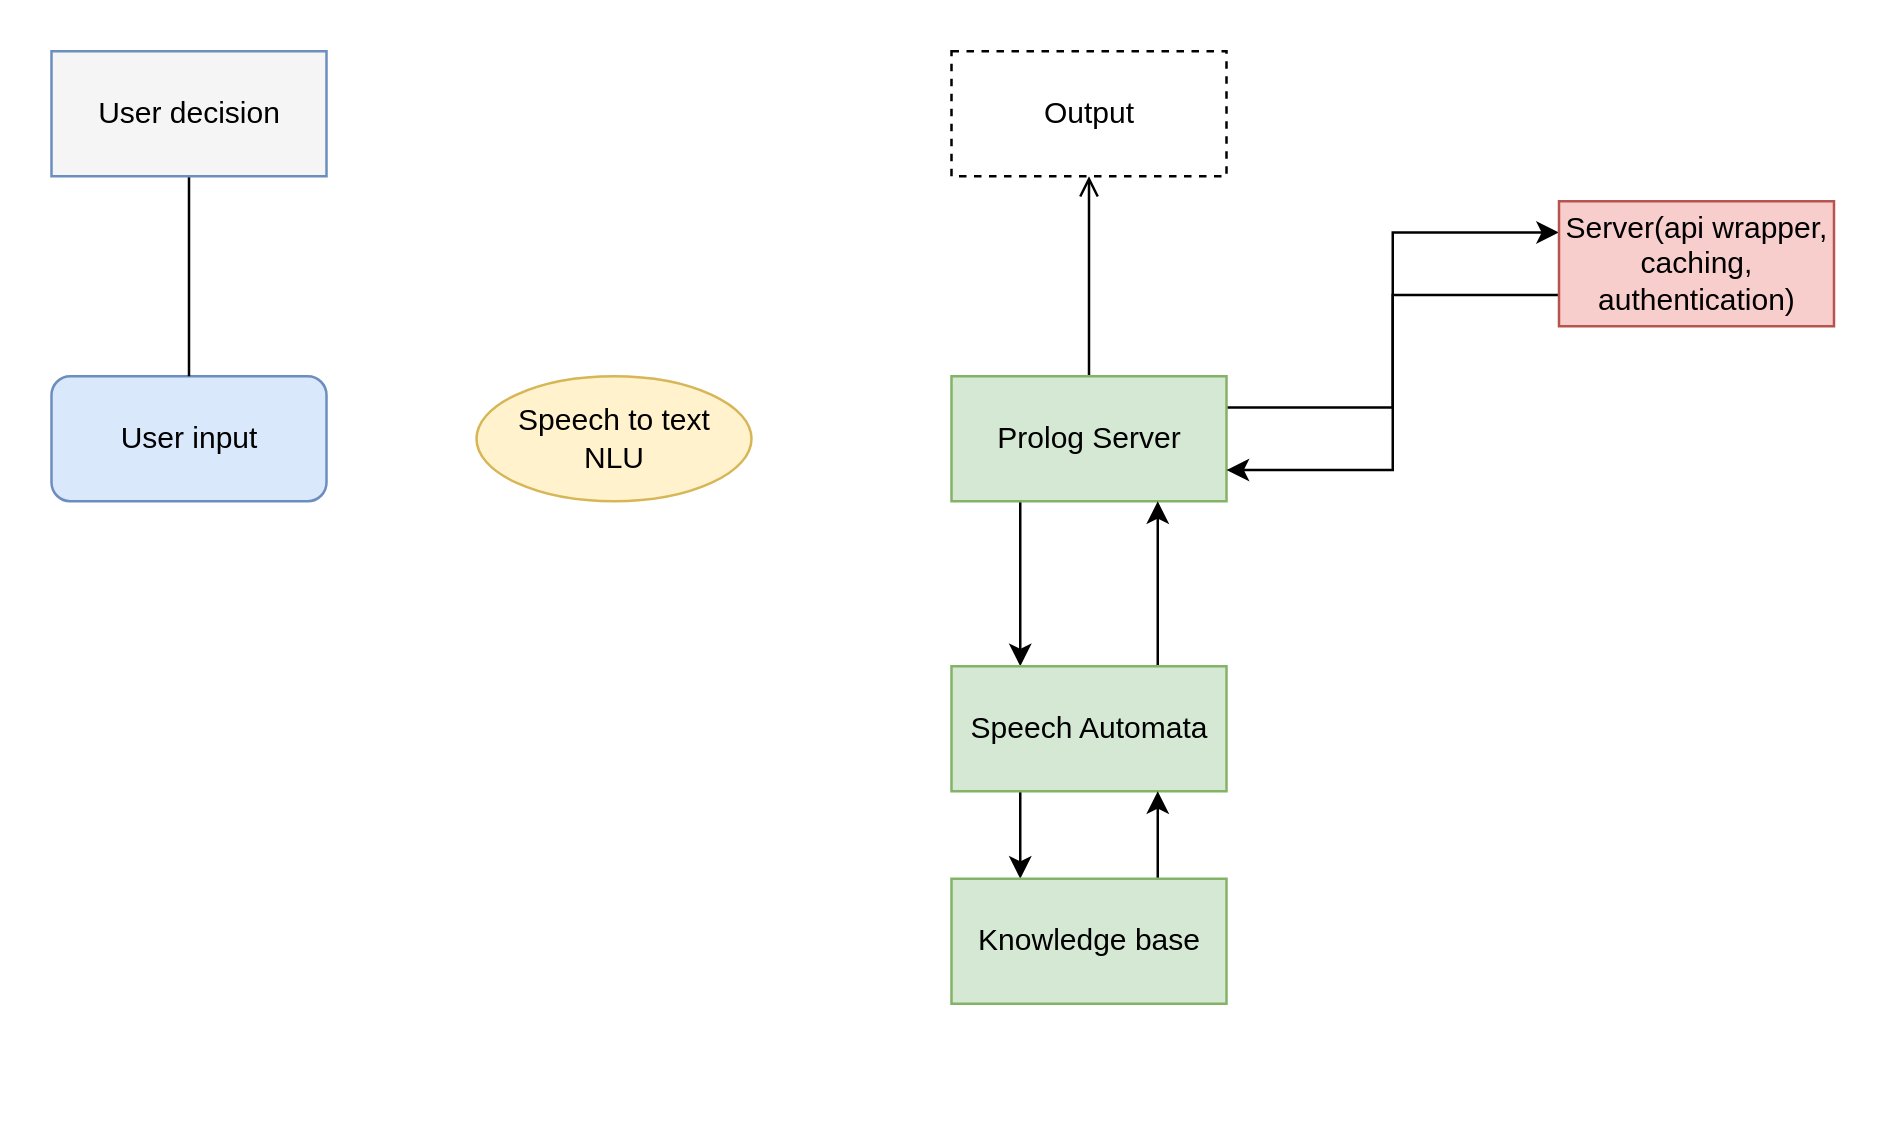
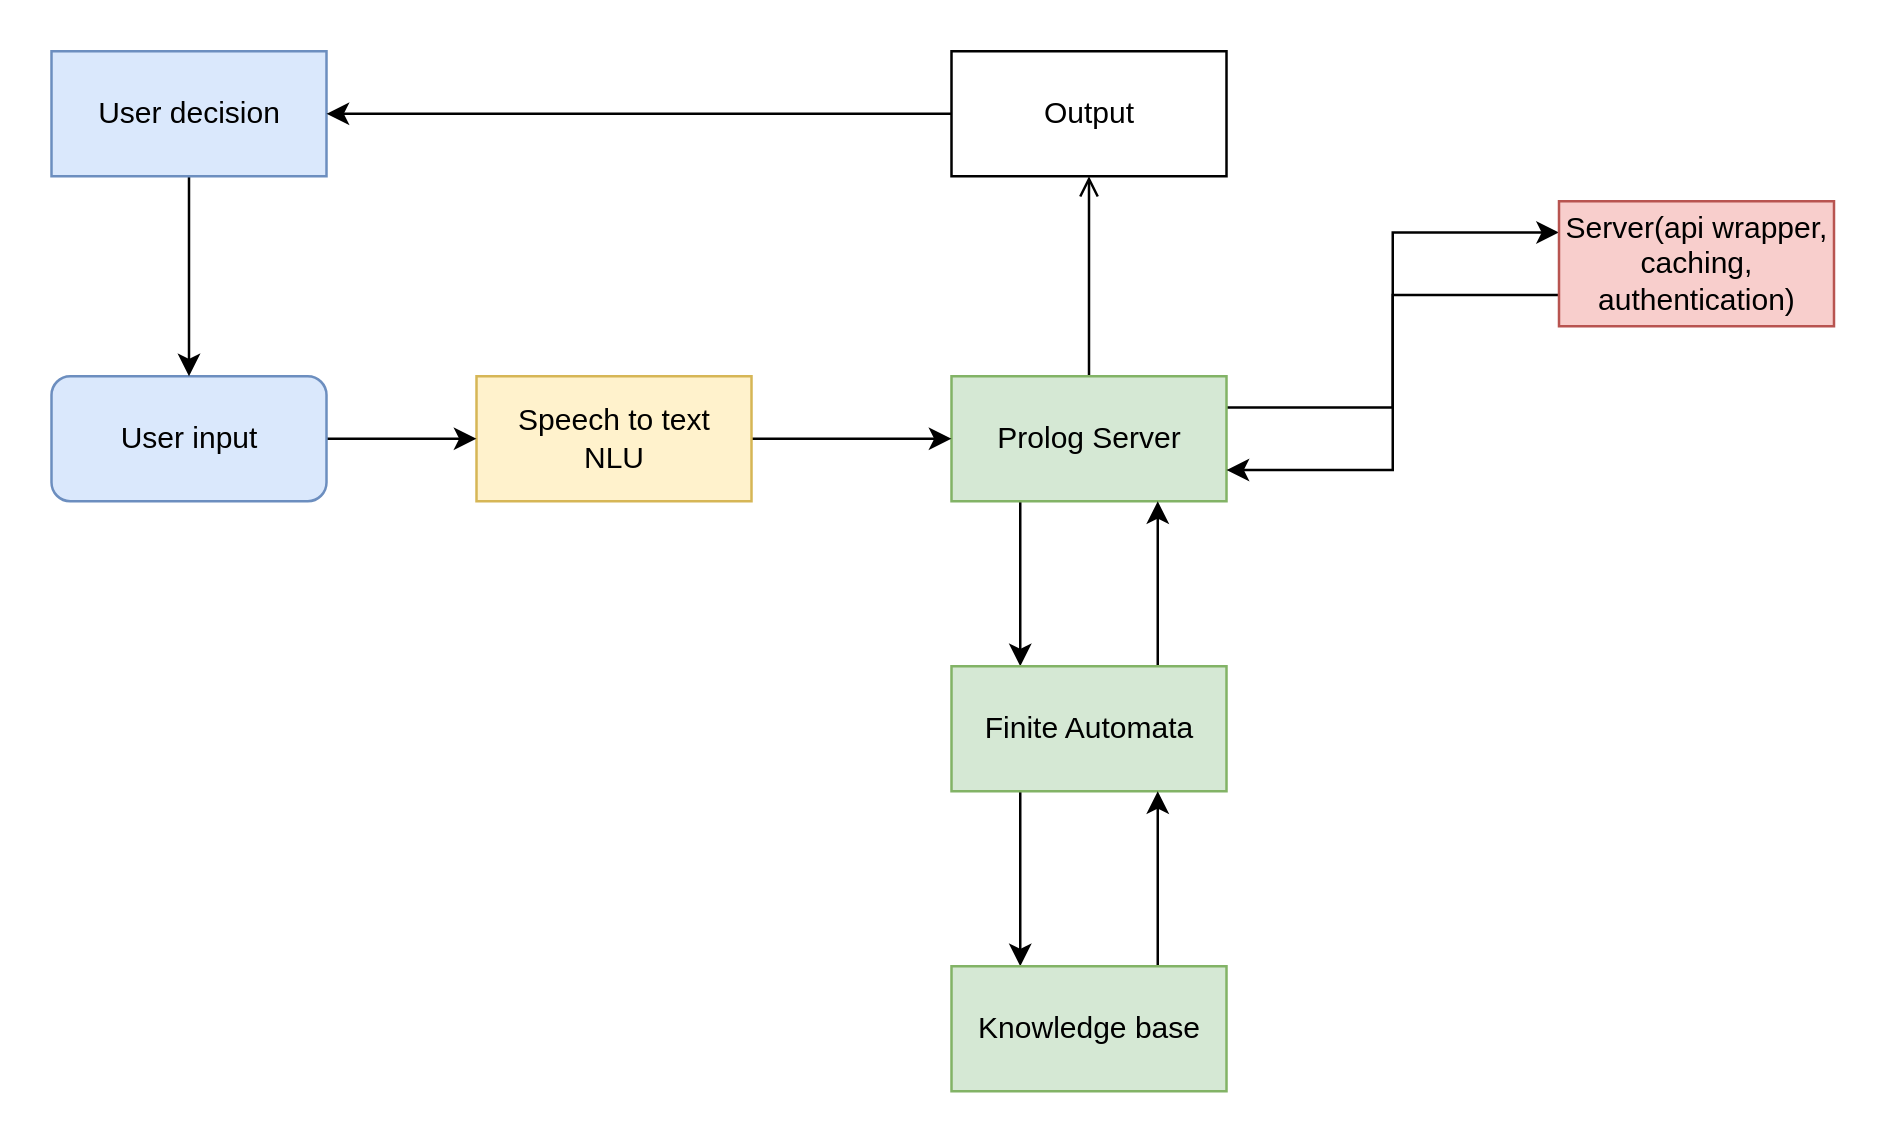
node "User decision": fillcolor #f5f5f5 -> #dae8fc
edge "Output" -> "User decision": added
node "Output": style dashed -> solid
edge "User decision" -- "User input": arrowhead none -> classic
edge "User input" -> "Speech to text NLU": added
node "Speech to text NLU": shape ellipse -> rectangle
edge "Speech to text NLU" -> "Prolog Server": added
node "Speech Automata": label "Speech Automata" -> "Finite Automata"
node "Knowledge base": moved (1089, 941) -> (1089, 1029)
